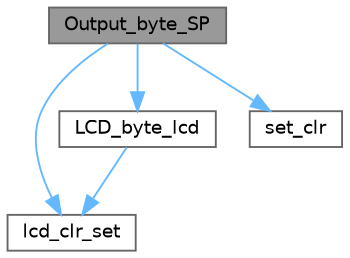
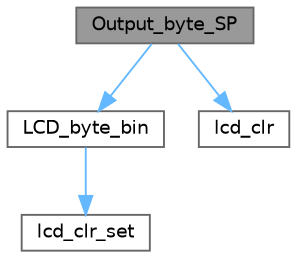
edge "Output_byte_SP" -> "lcd_clr_set": removed
node "LCD_byte_lcd": label "LCD_byte_lcd" -> "LCD_byte_bin"
node "set_clr": label "set_clr" -> "lcd_clr"
